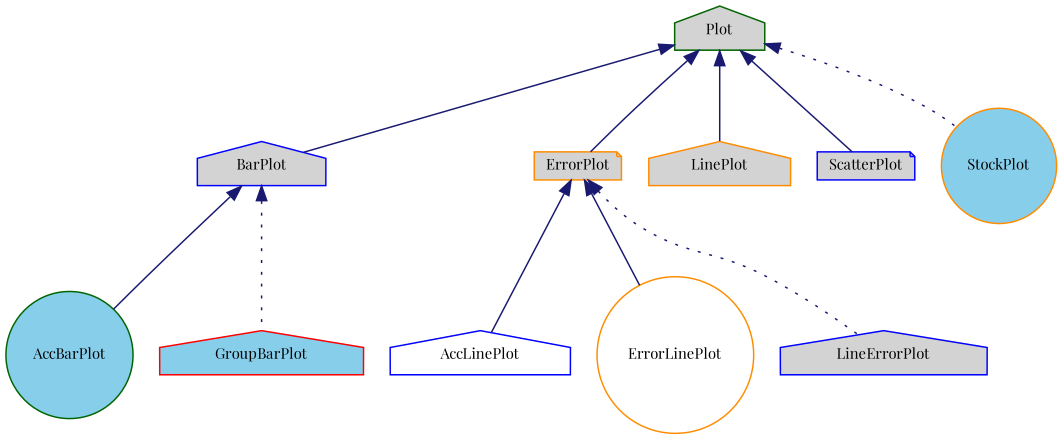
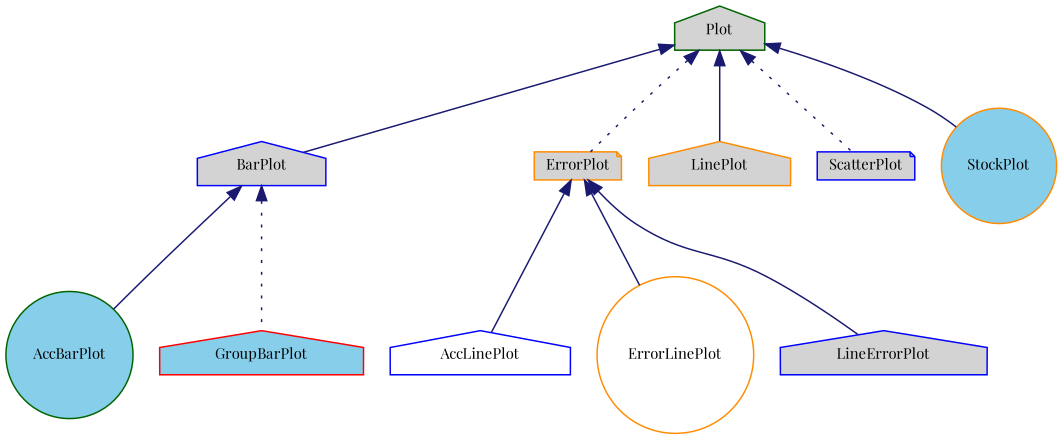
edge "StockPlot" -> "Plot": style dotted -> solid
edge "ErrorPlot" -> "Plot": style solid -> dotted
edge "ScatterPlot" -> "Plot": style solid -> dotted
edge "LineErrorPlot" -> "ErrorPlot": style dotted -> solid
